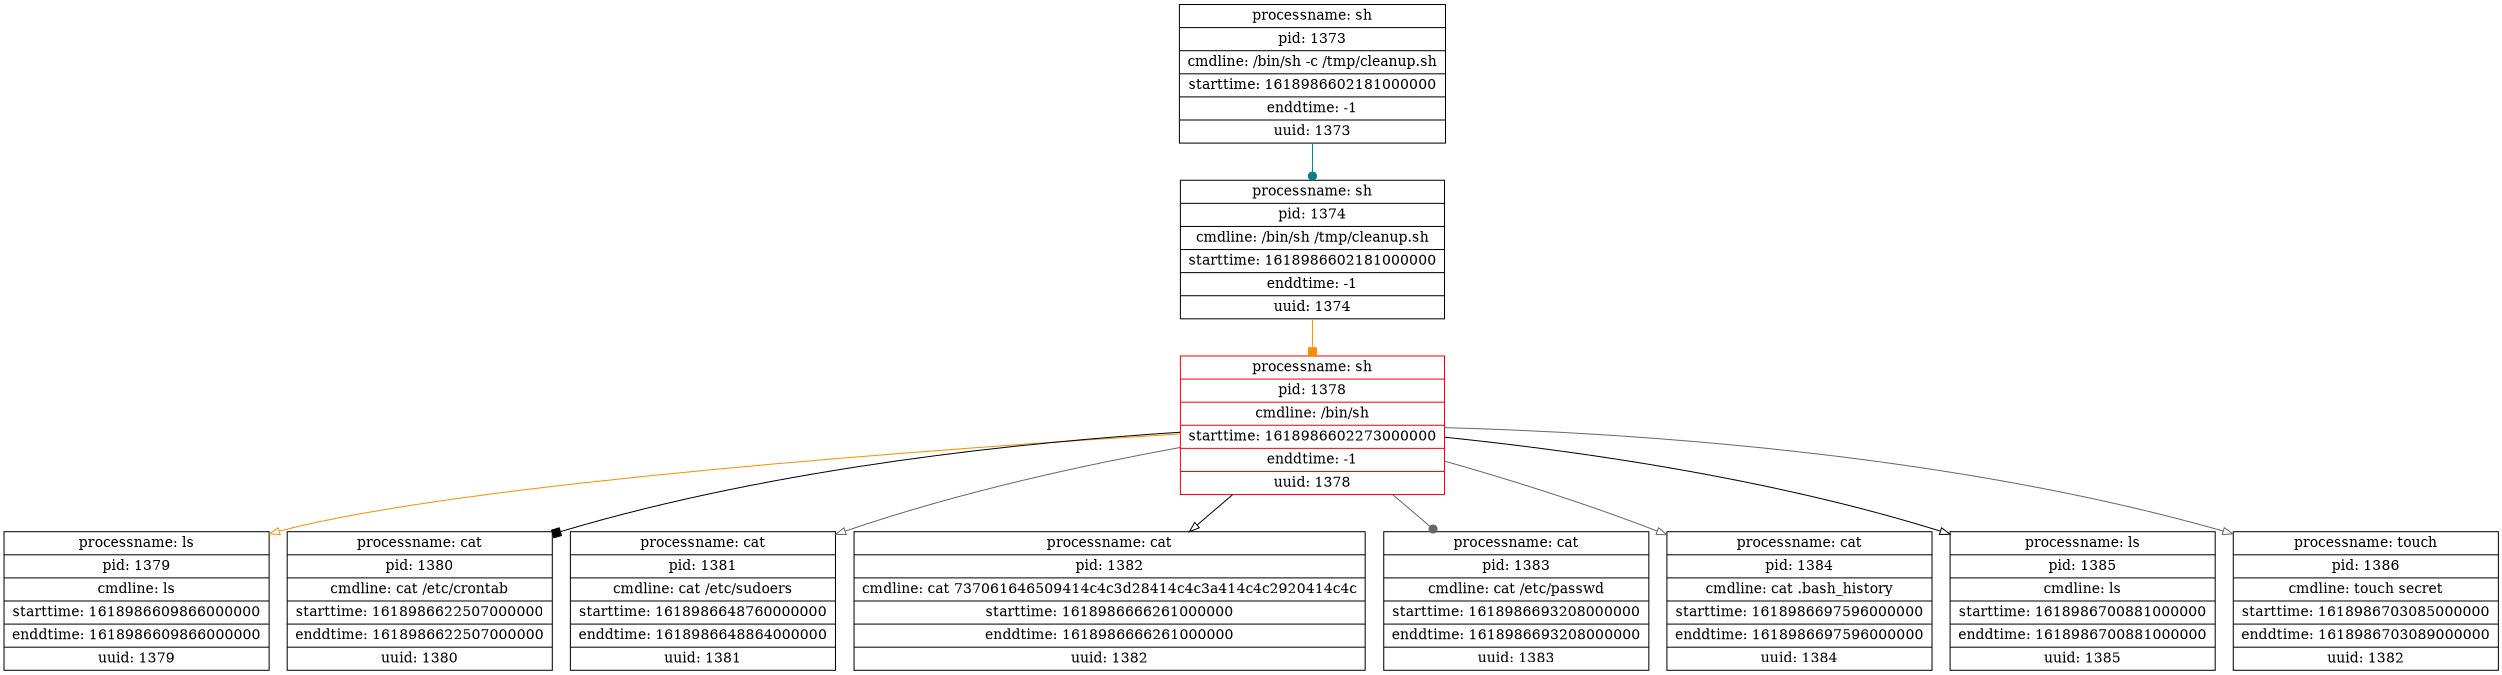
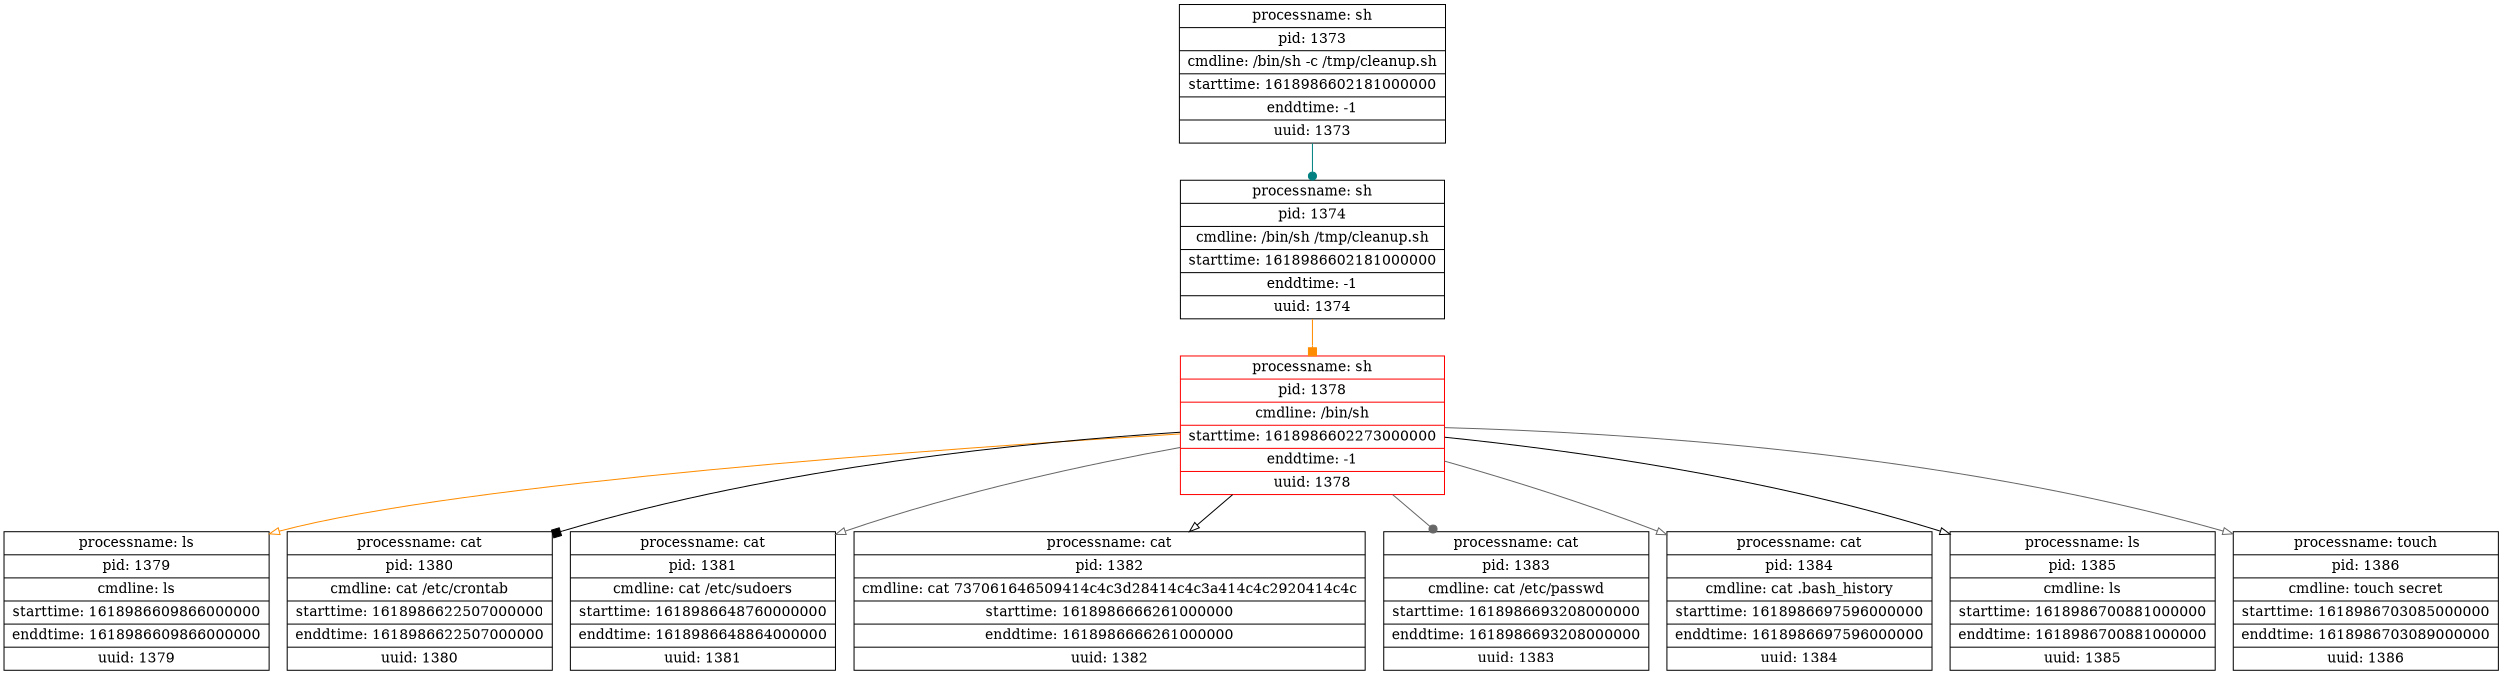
node "processname: touch": text "uuid: 1382" -> "uuid: 1386"
